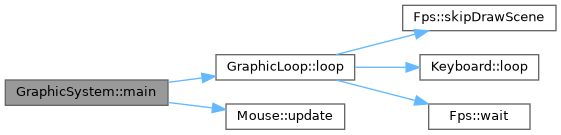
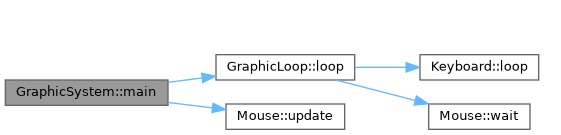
node "Fps::skipDrawScene": removed
node "Fps::wait": label "Fps::wait" -> "Mouse::wait"
